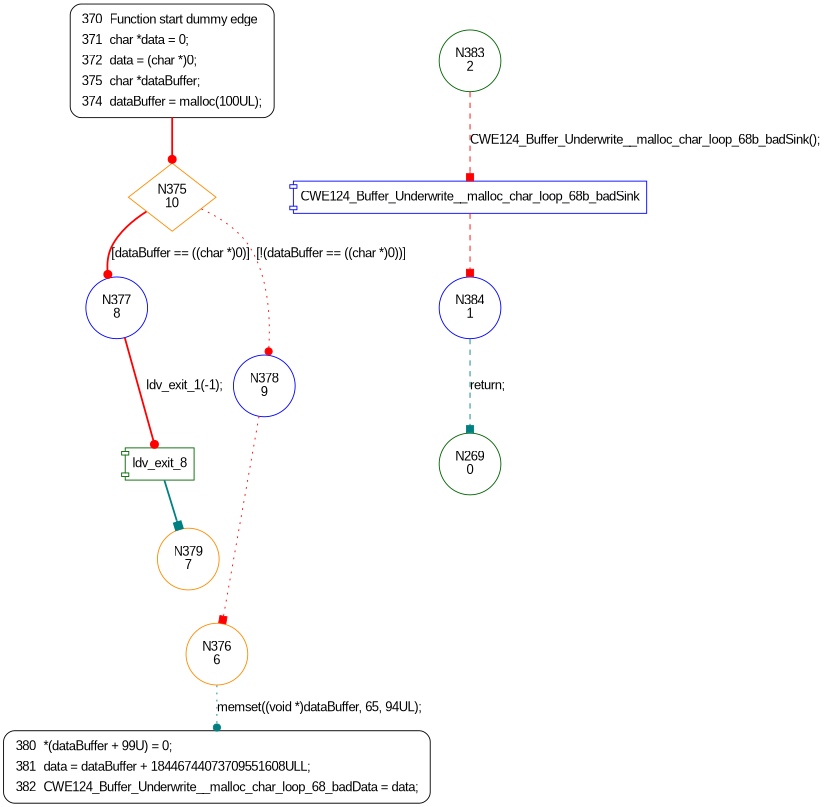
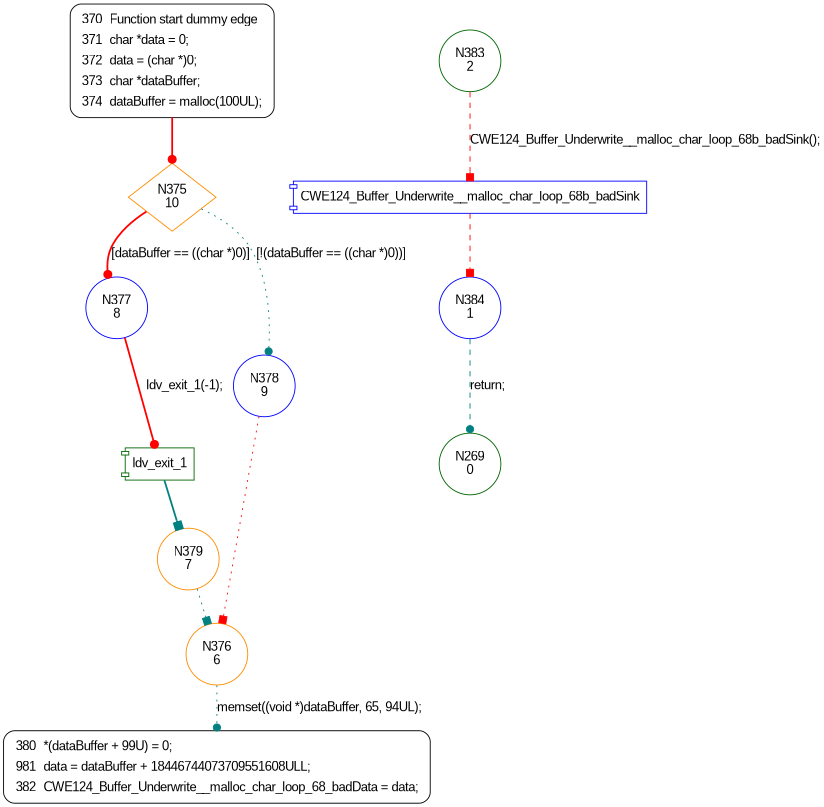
node "370": text "375" -> "373"
edge "N375 10" -> "N378 9": color red -> teal
edge "N384 1" -> "N269 0": arrowhead box -> dot
node "ldv_exit_8": label "ldv_exit_8" -> "ldv_exit_1"
edge "N379 7" -> "N376 6": added
node "380": text "381" -> "981"
